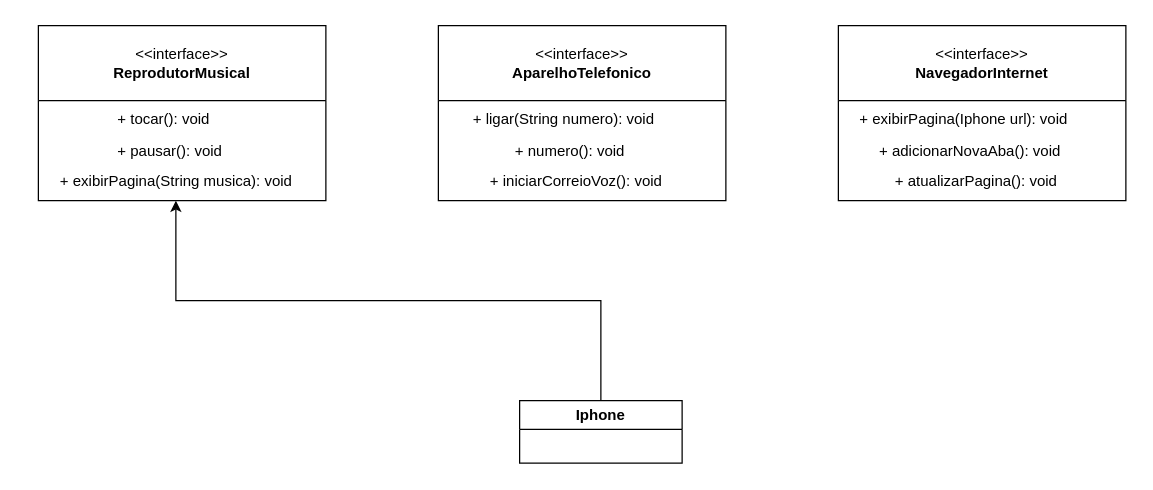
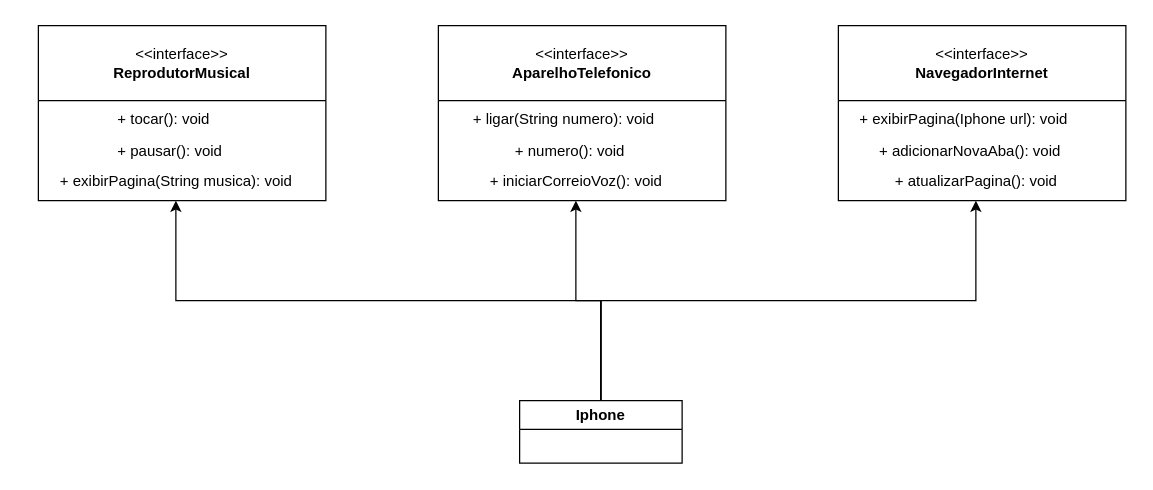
edge "Iphone" -> "+ iniciarCorreioVoz(): void": added
edge "Iphone" -> "+ atualizarPagina(): void": added
